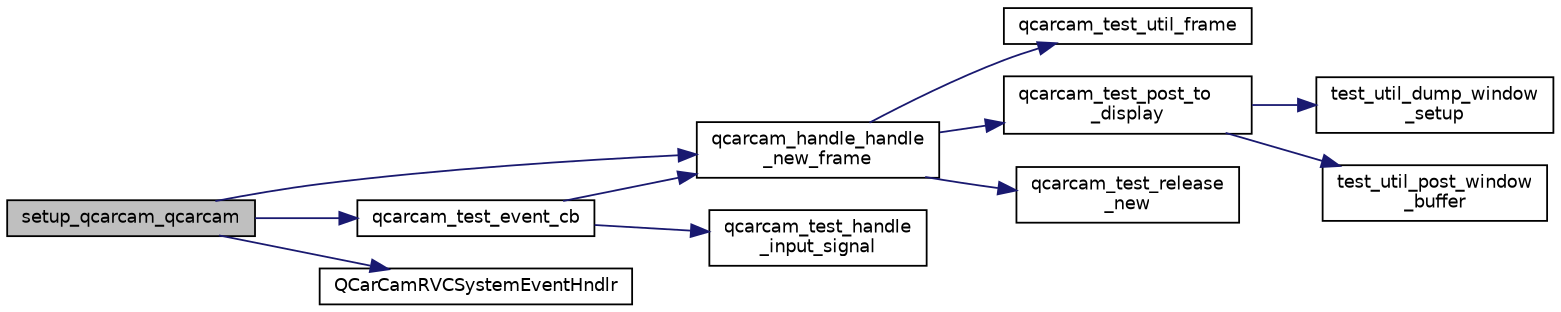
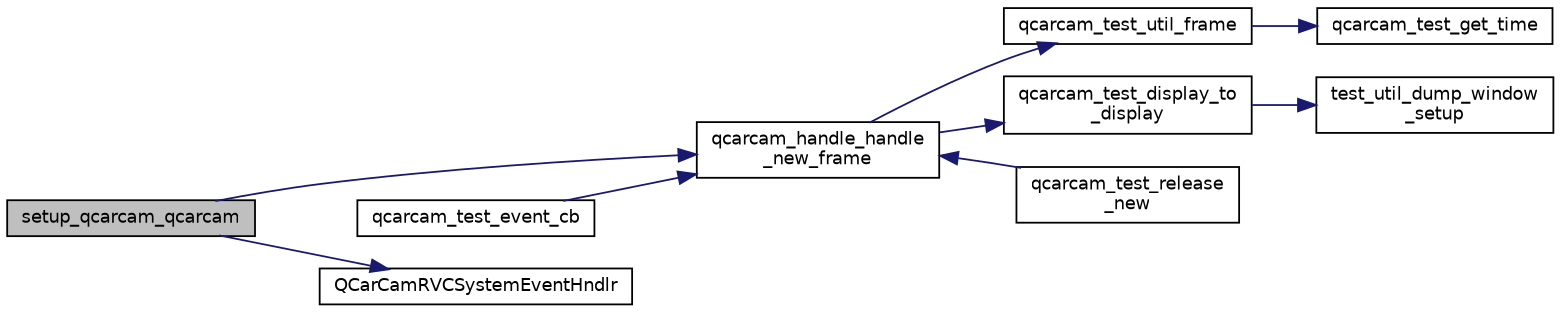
node "qcarcam_test_get_time": added
node "qcarcam_test_post_to _display": label "qcarcam_test_post_to _display" -> "qcarcam_test_display_to _display"
edge "qcarcam_handle_handle _new_frame" -> "qcarcam_test_release _new": reversed
node "test_util_post_window _buffer": removed
edge "setup_qcarcam_qcarcam" -> "qcarcam_test_event_cb": removed
node "qcarcam_test_handle _input_signal": removed
